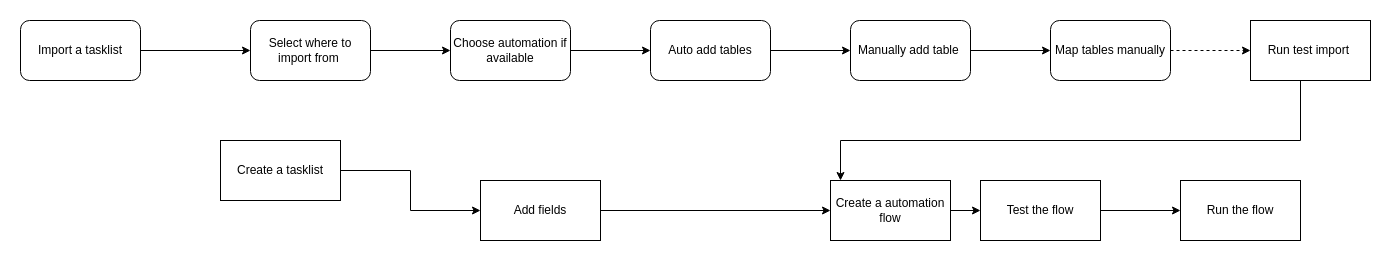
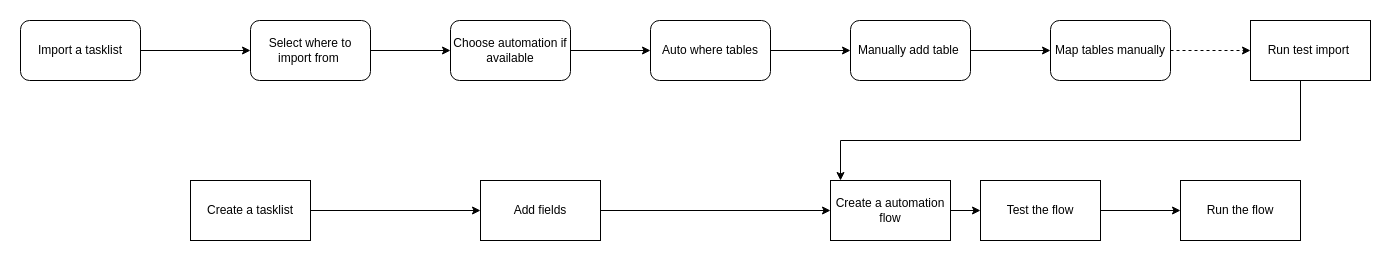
node "Auto add tables": label "Auto add tables" -> "Auto where tables"
node "Create a tasklist": moved (281, 171) -> (251, 211)
